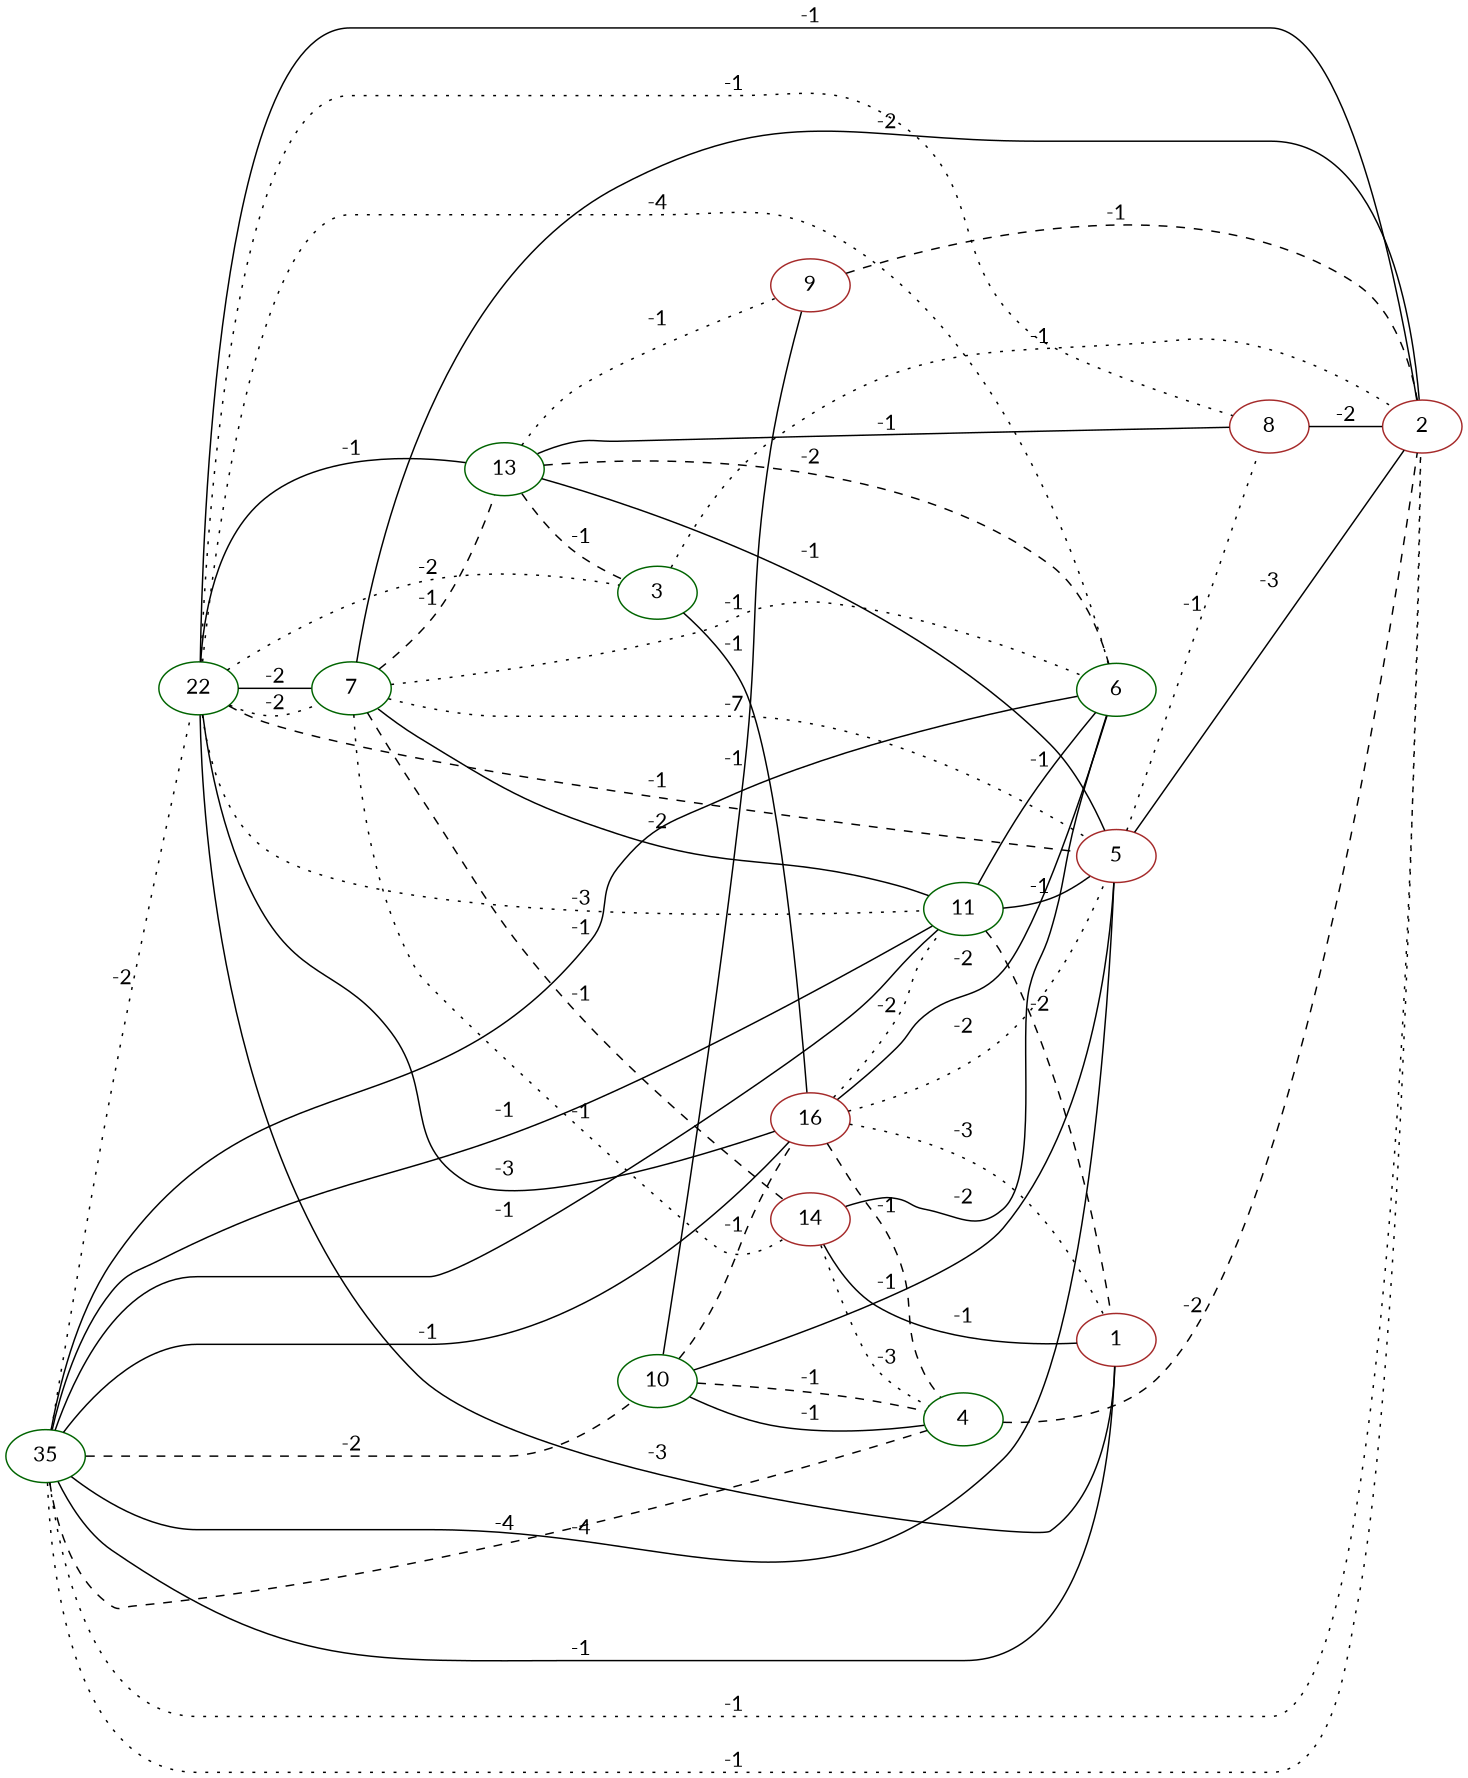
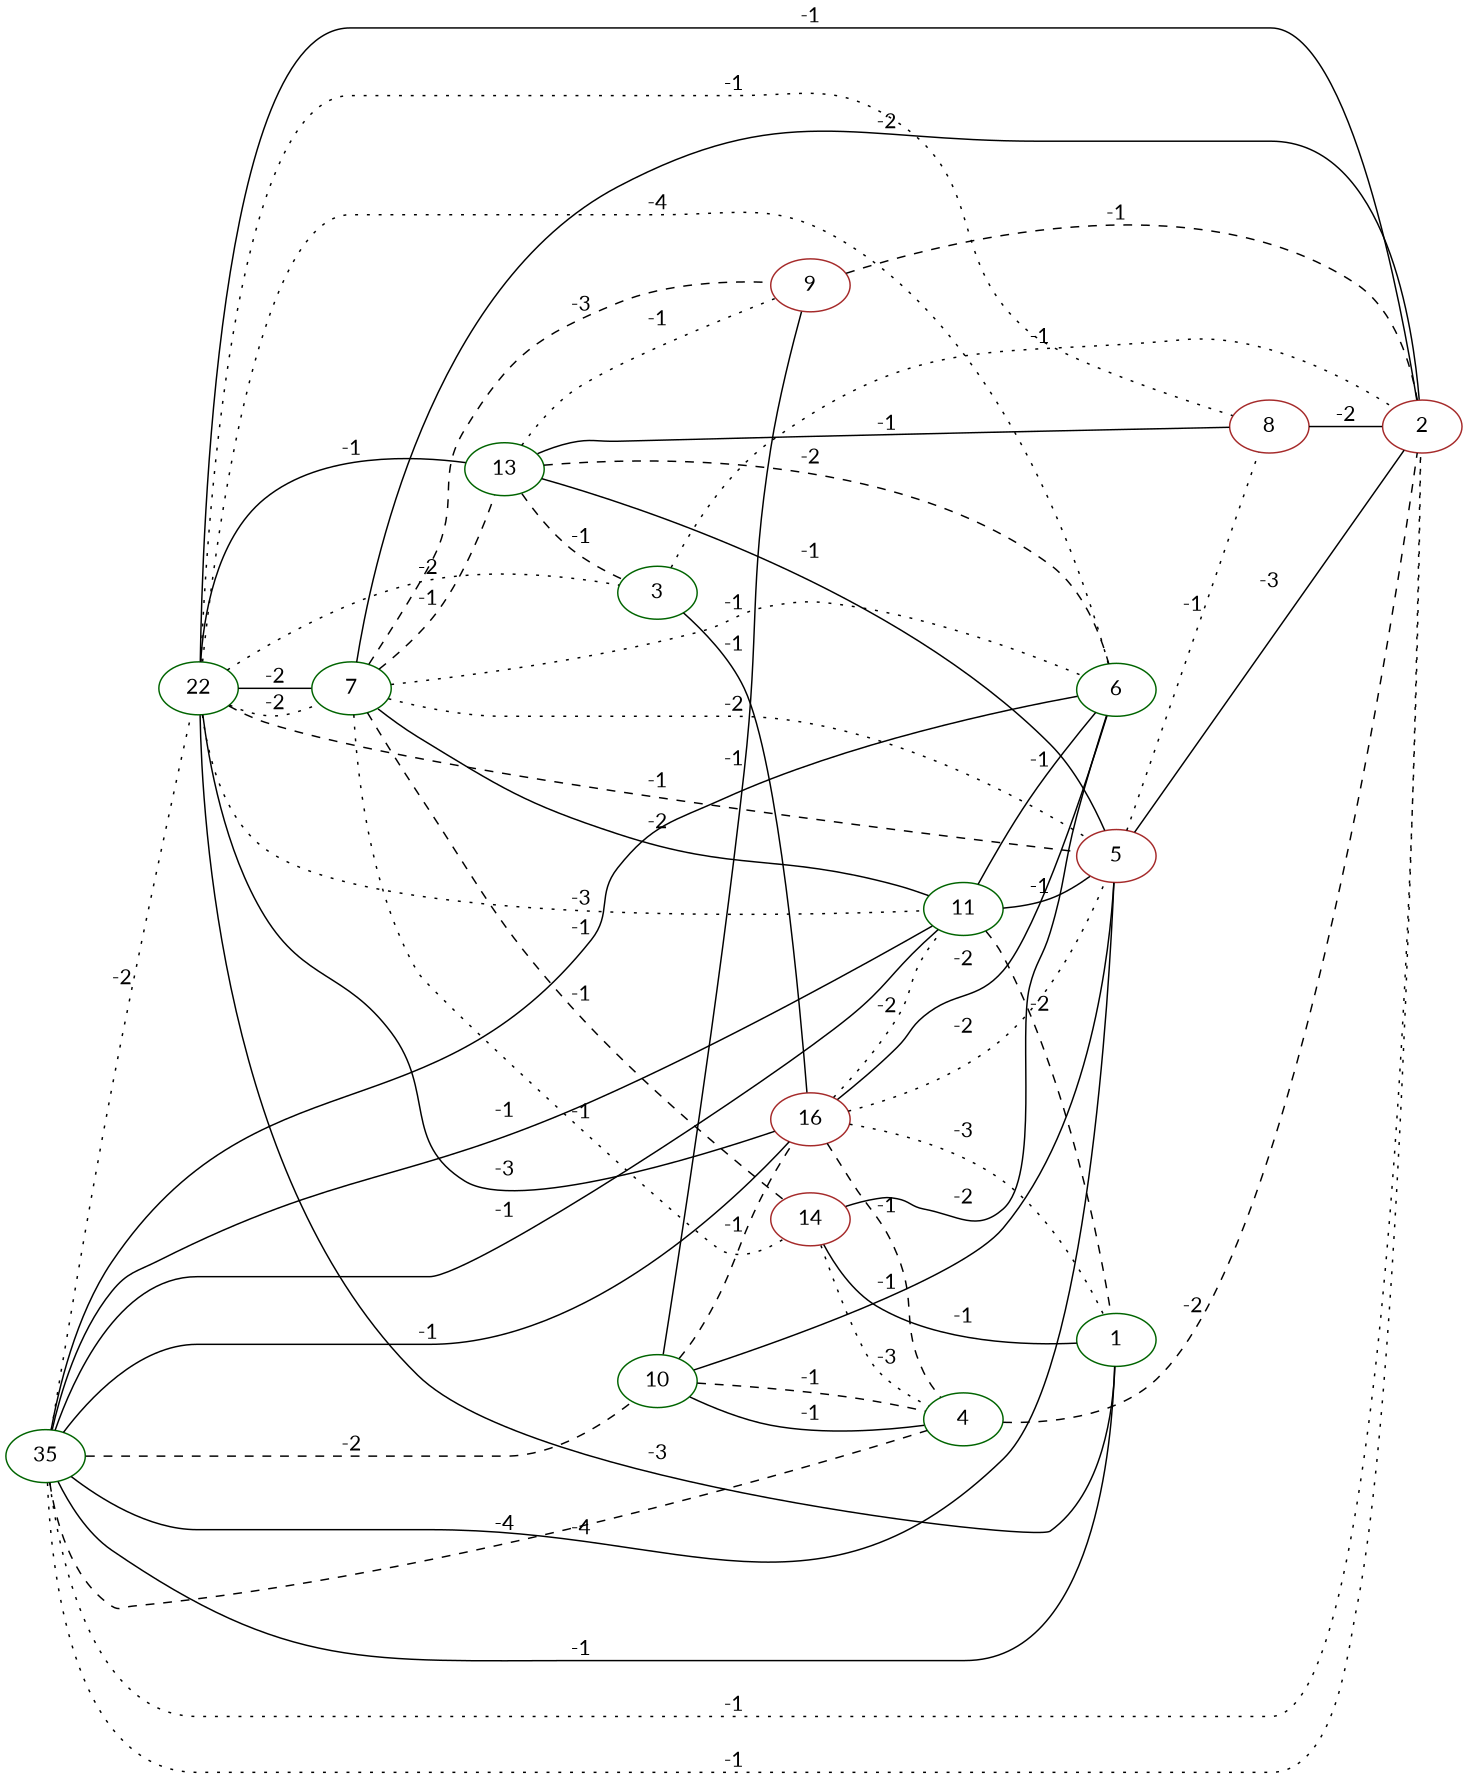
edge "9" -- "7": added, label "-3"
edge "7" -- "5": label "-7" -> "-2"
node "1": color brown -> darkgreen
